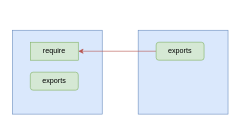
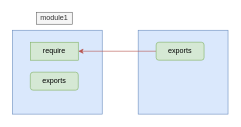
node "module1": added
